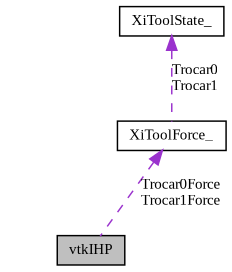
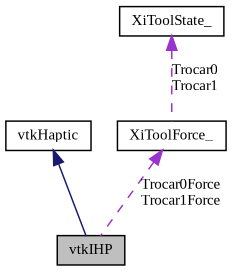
node "vtkHaptic": added
